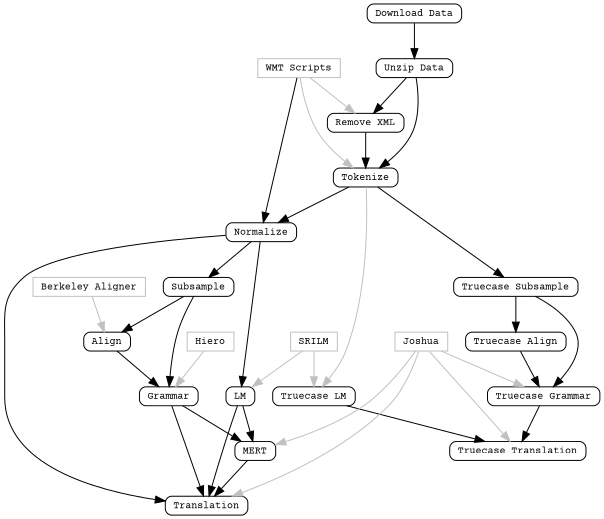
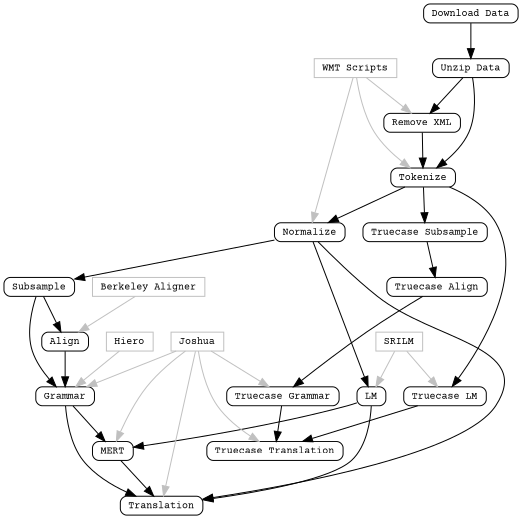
edge "WMT Scripts" -> "Normalize": color black -> grey
edge "Tokenize" -> "Truecase LM": color grey -> black
edge "Truecase Subsample" -> "Truecase Grammar": removed
edge "Joshua" -> "Grammar": added
